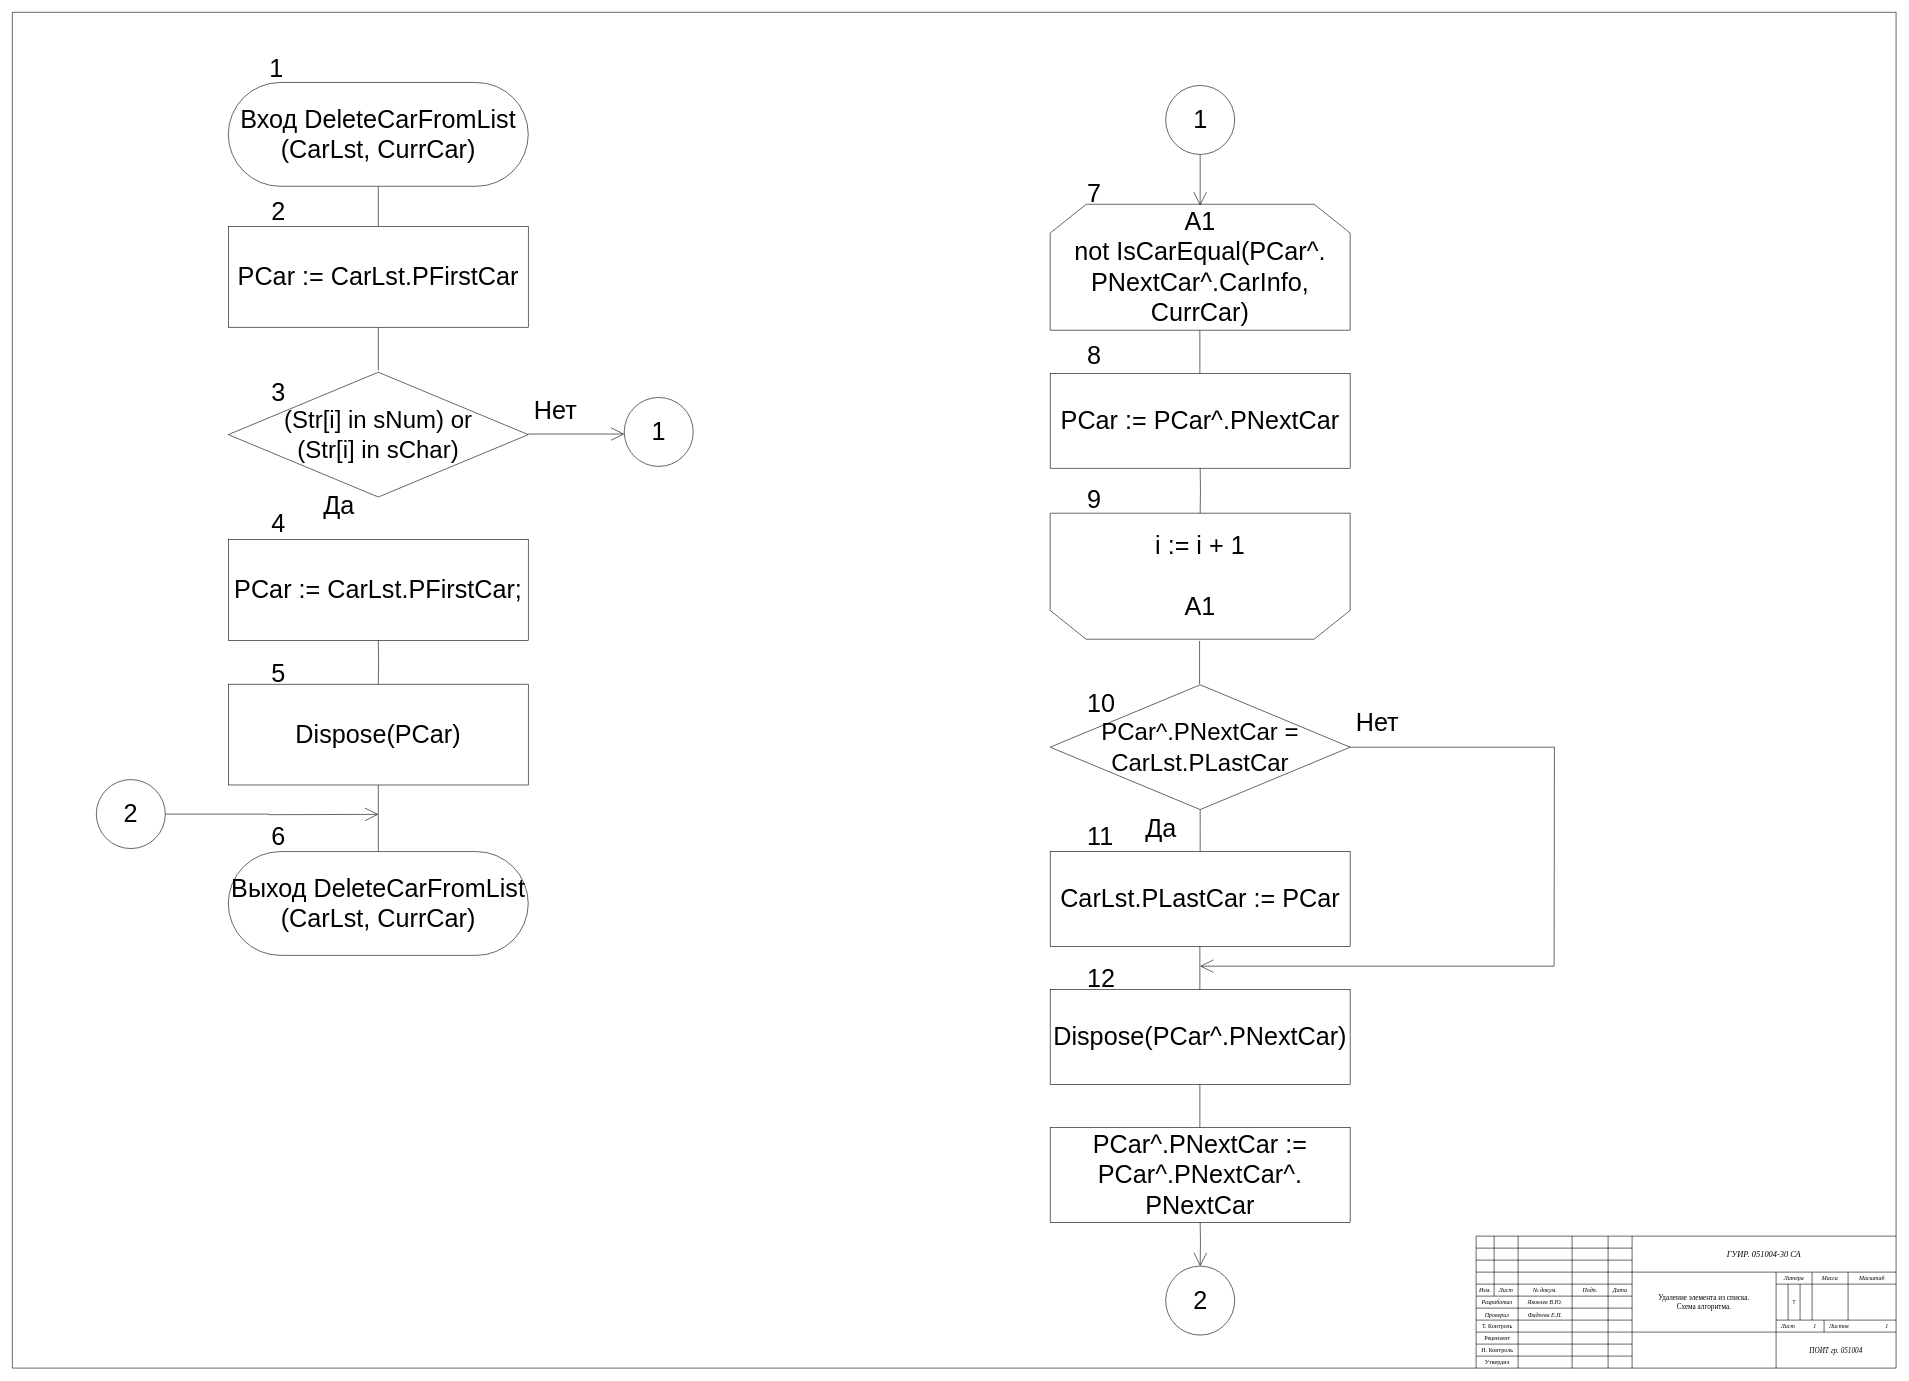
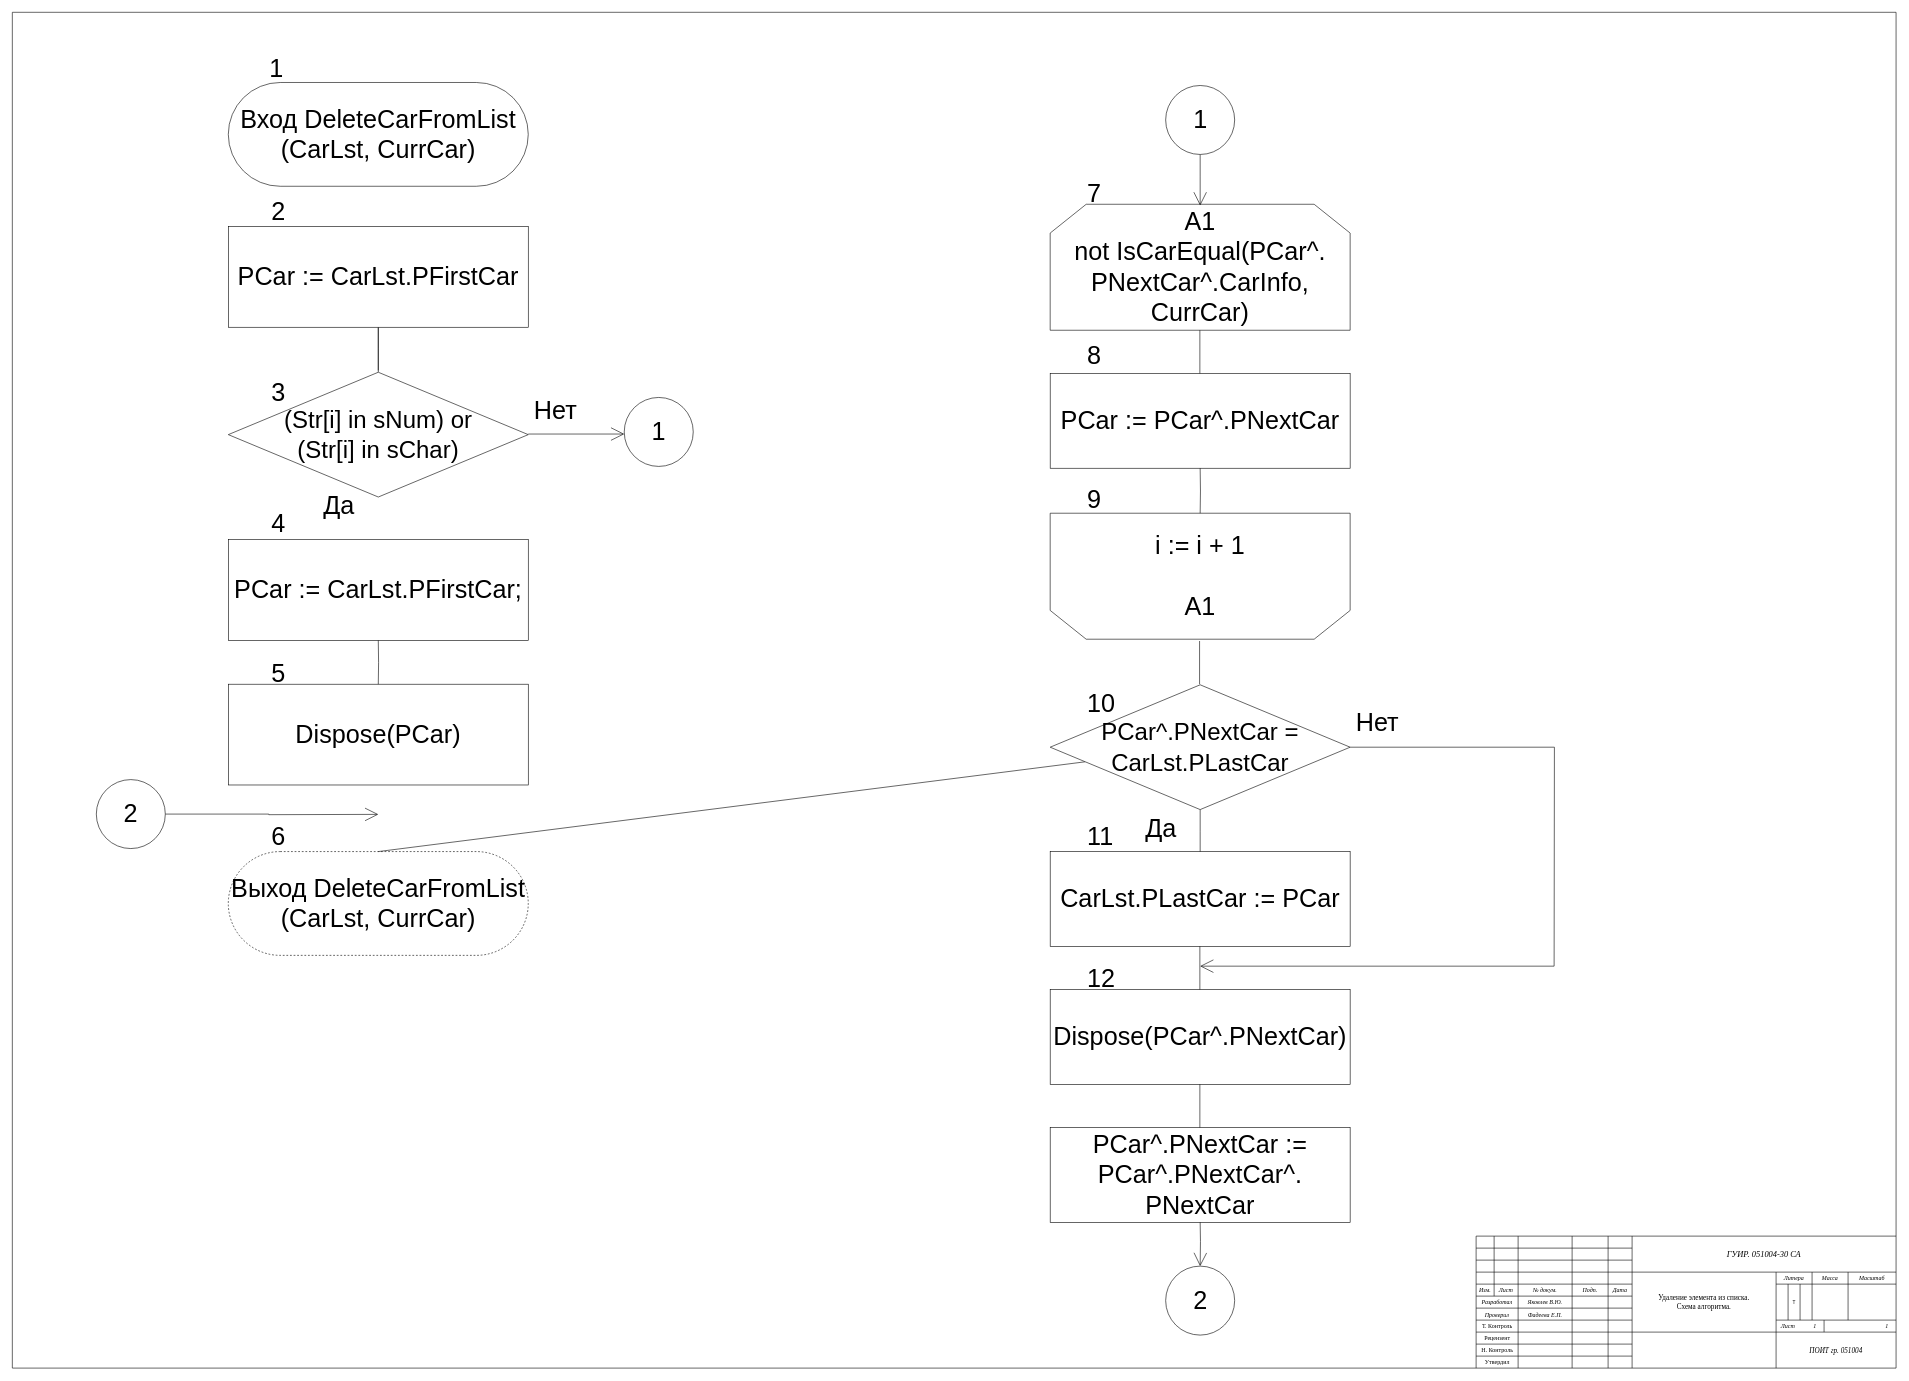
edge "Вход DeleteCarFromList (CarLst, CurrCar)" -- "PCar := CarLst.PFirstCar": now "(Str[i] in sNum) or (Str[i] in sChar)" -- "PCar := CarLst.PFirstCar"
edge "Dispose(PCar)" -- "Выход DeleteCarFromList (CarLst, CurrCar)": now "PCar^.PNextCar = CarLst.PLastCar" -- "Выход DeleteCarFromList (CarLst, CurrCar)"
node "Выход DeleteCarFromList (CarLst, CurrCar)": style solid -> dashed
node "Листов": removed
